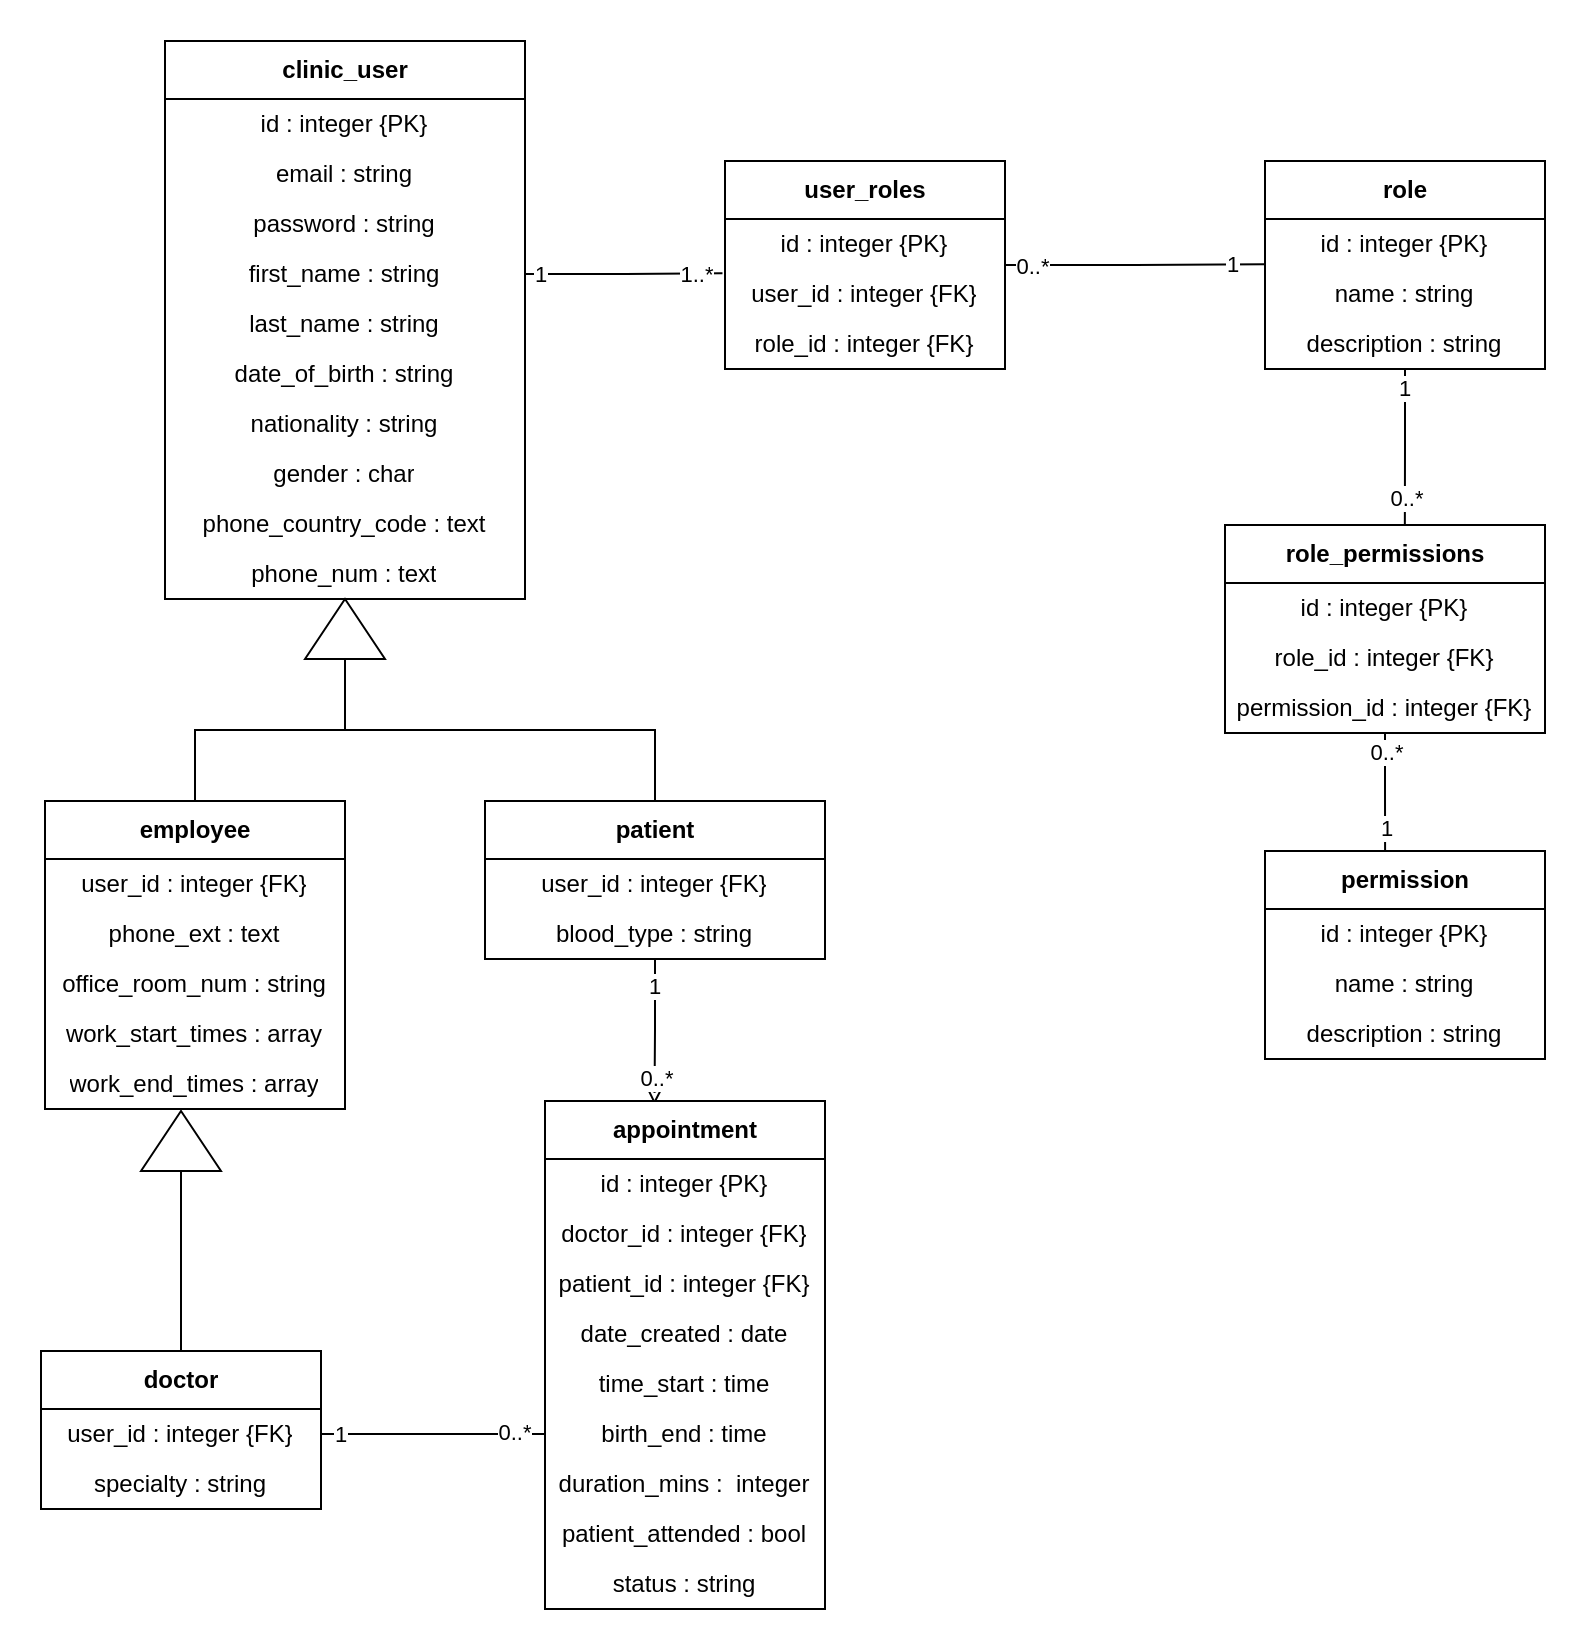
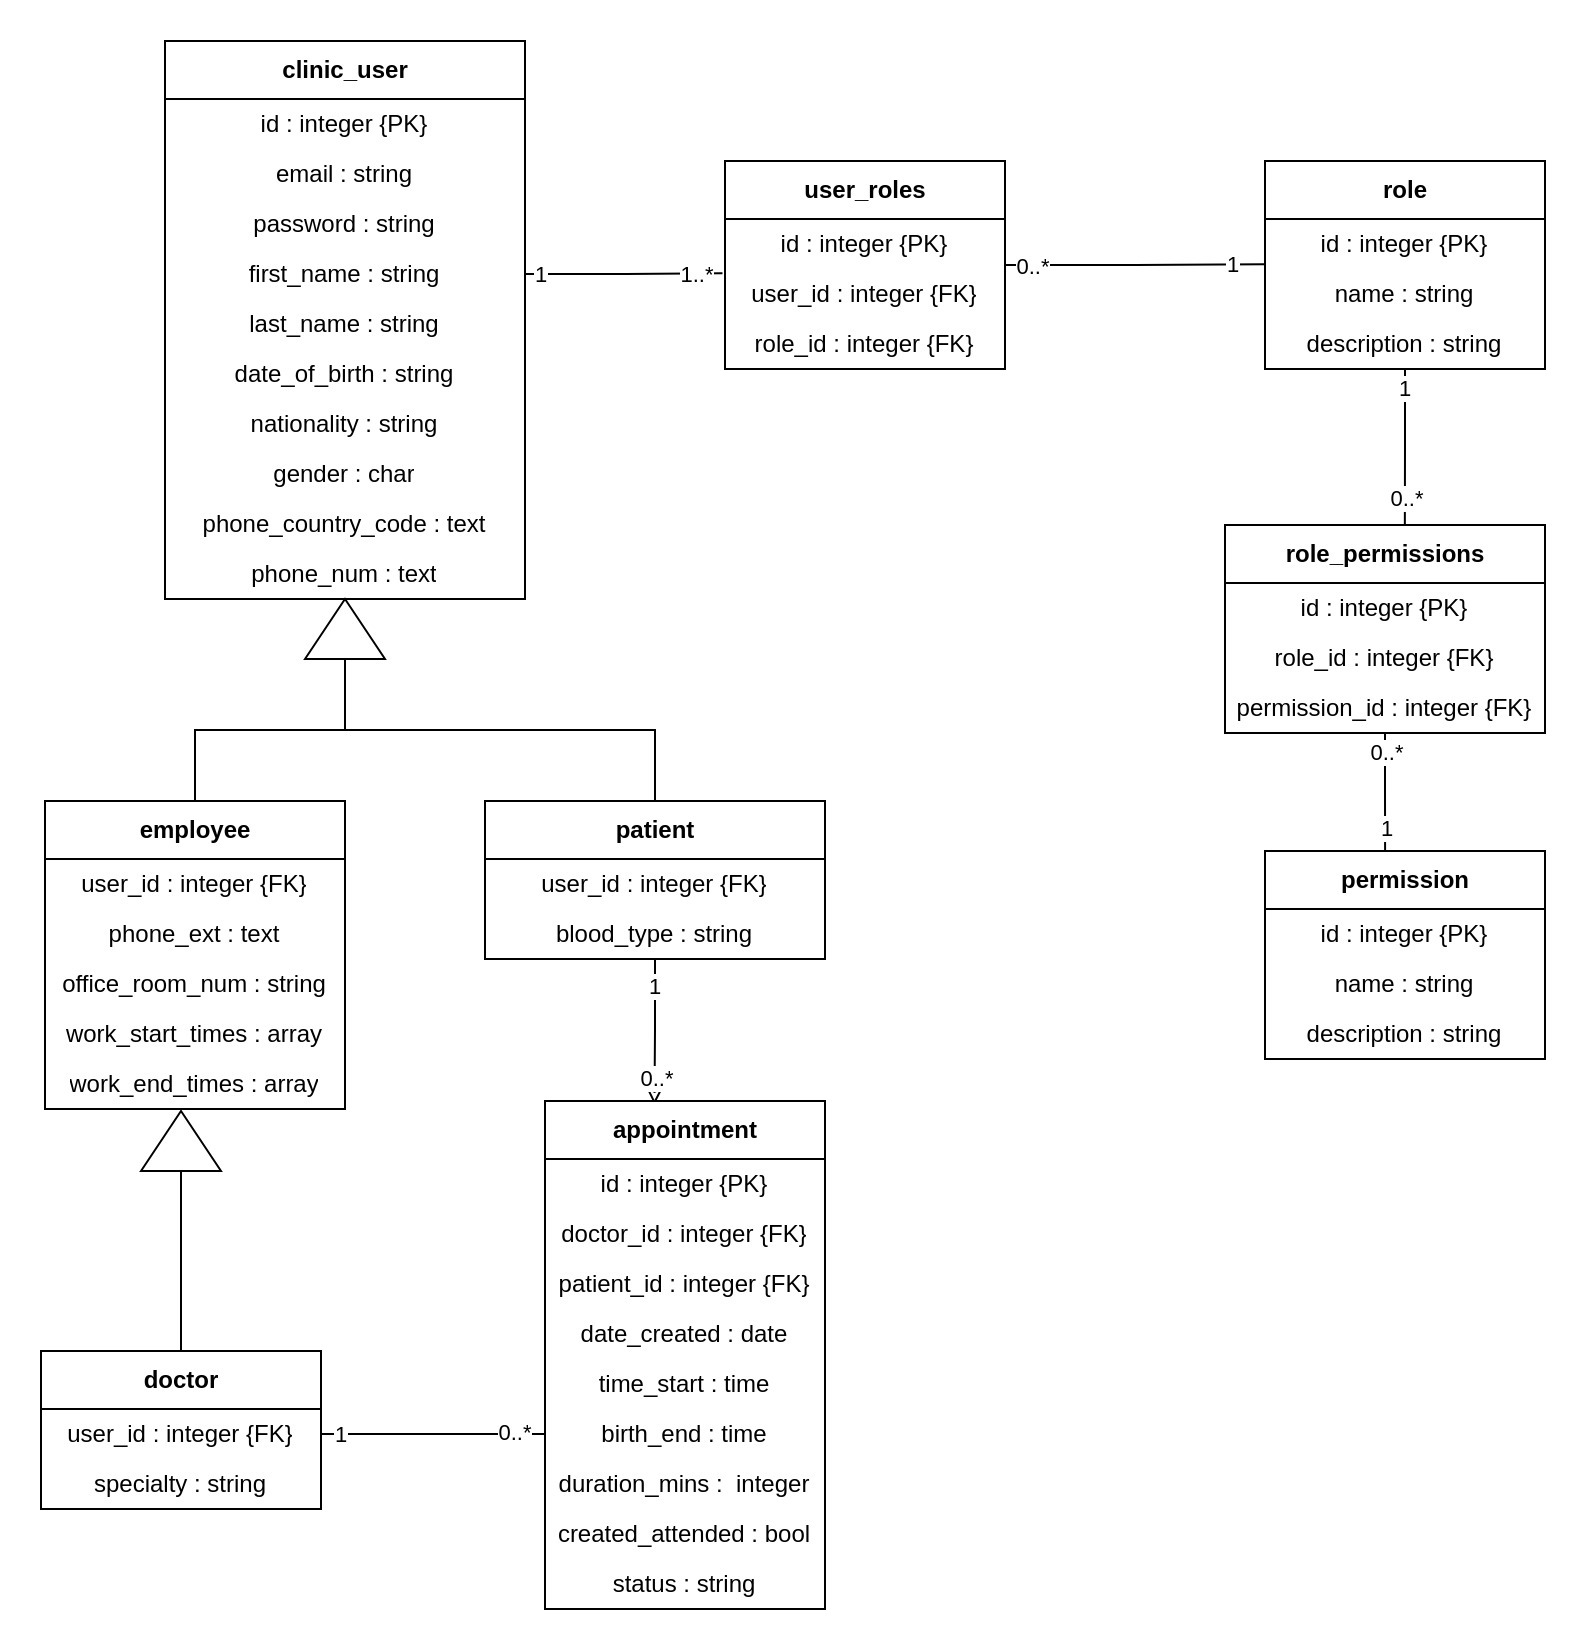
node "patient_attended : bool": label "patient_attended : bool" -> "created_attended : bool"
